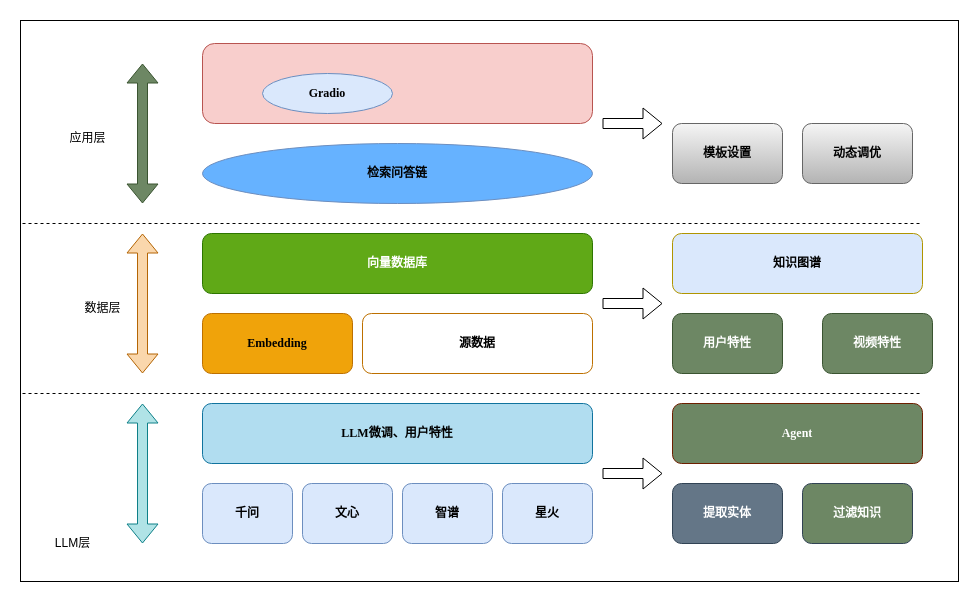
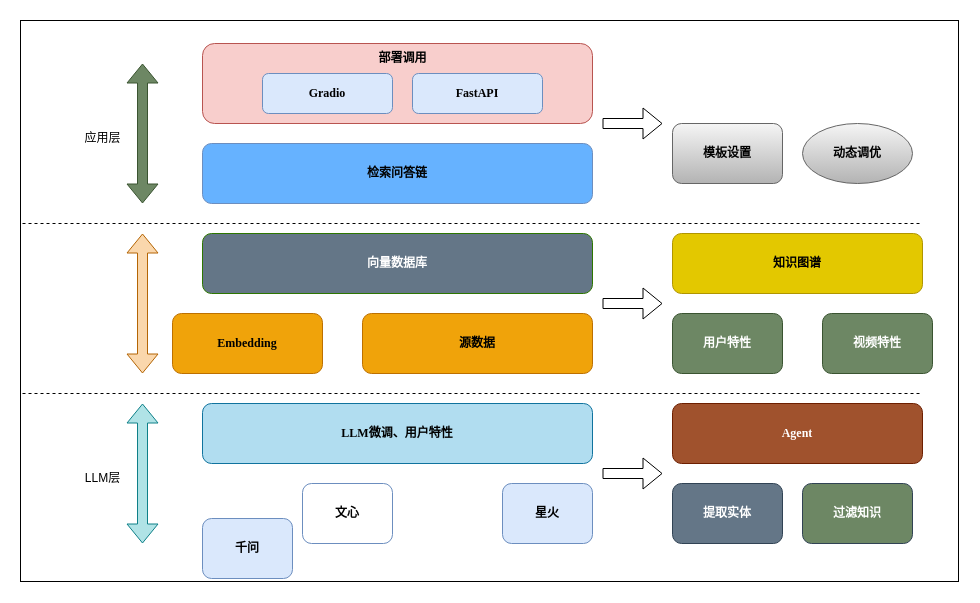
node "部署调用": added
node "Gradio": shape ellipse -> rounded rectangle
node "FastAPI": added
node "应用层": moved (88, 139) -> (103, 139)
node "动态调优": shape rounded rectangle -> ellipse
node "检索问答链": shape ellipse -> rounded rectangle
node "向量数据库": fillcolor #60a917 -> #647687
node "知识图谱": fillcolor #dae8fc -> #e3c800
node "数据层": removed
node "Embedding": moved (278, 344) -> (248, 344)
node "源数据": fillcolor #ffffff -> #f0a30a
node "Agent": fillcolor #6d8764 -> #a0522d
node "千问": moved (248, 514) -> (248, 549)
node "文心": fillcolor #dae8fc -> #ffffff
node "智谱": removed
node "LLM层": moved (73, 544) -> (103, 479)
